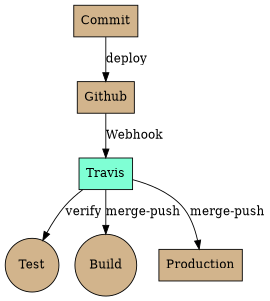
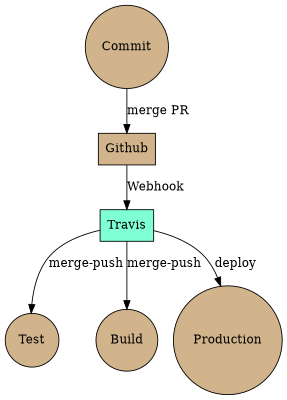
node "Commit": shape box -> circle
edge "Commit" -> "Github": label "deploy" -> "merge PR"
edge "Travis" -> "Test": label "verify" -> "merge-push"
edge "Travis" -> "Production": label "merge-push" -> "deploy"
node "Production": shape box -> circle
